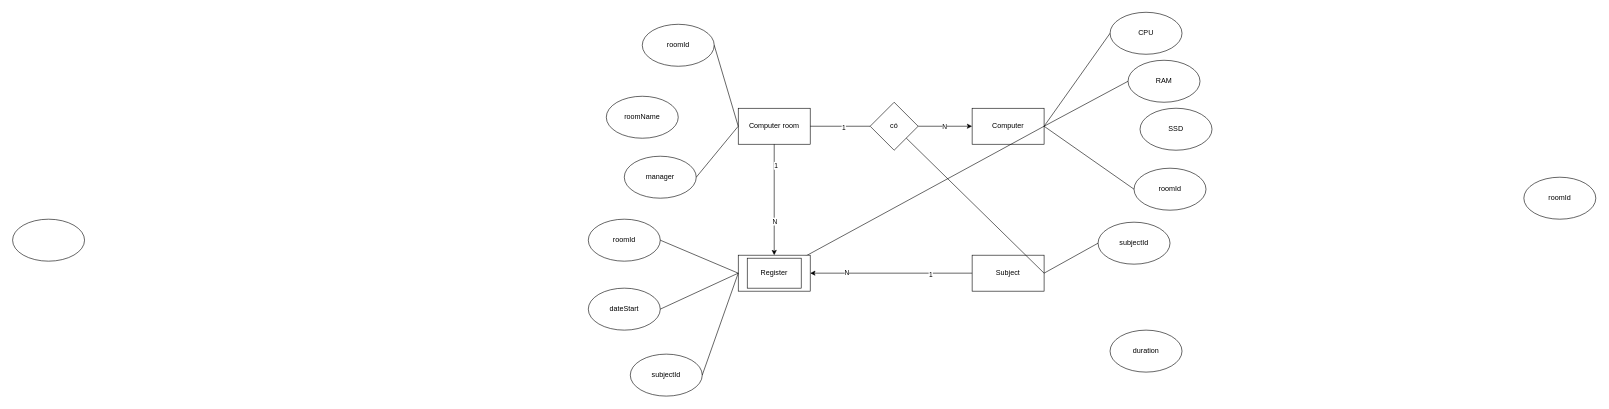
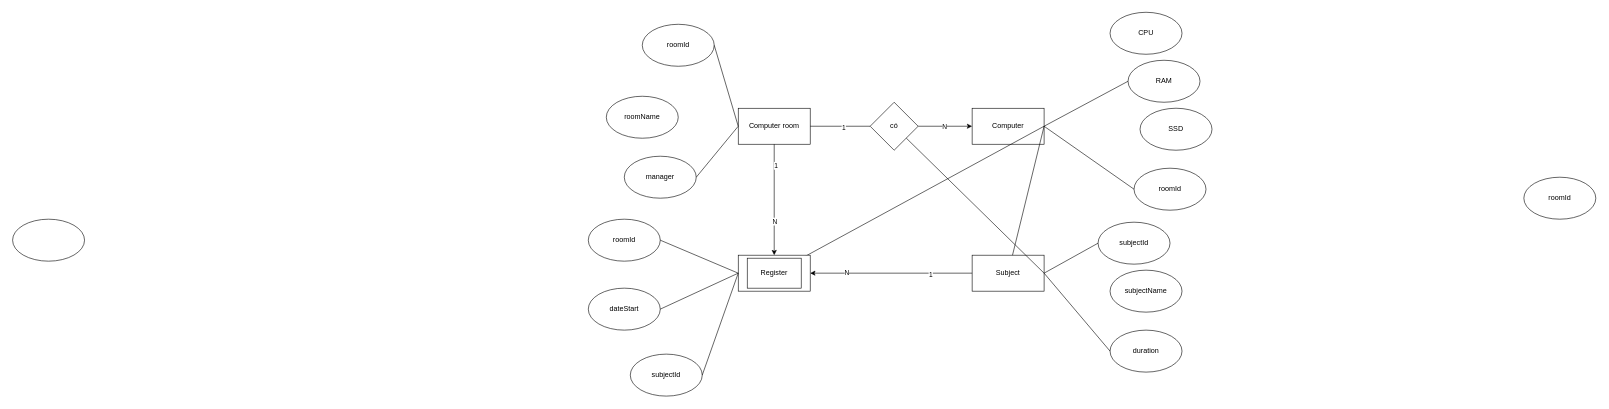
edge "CPU" -- "Computer": now "Subject" -- "Computer"
node "subjectName": added
edge "Subject" -- "duration": added
